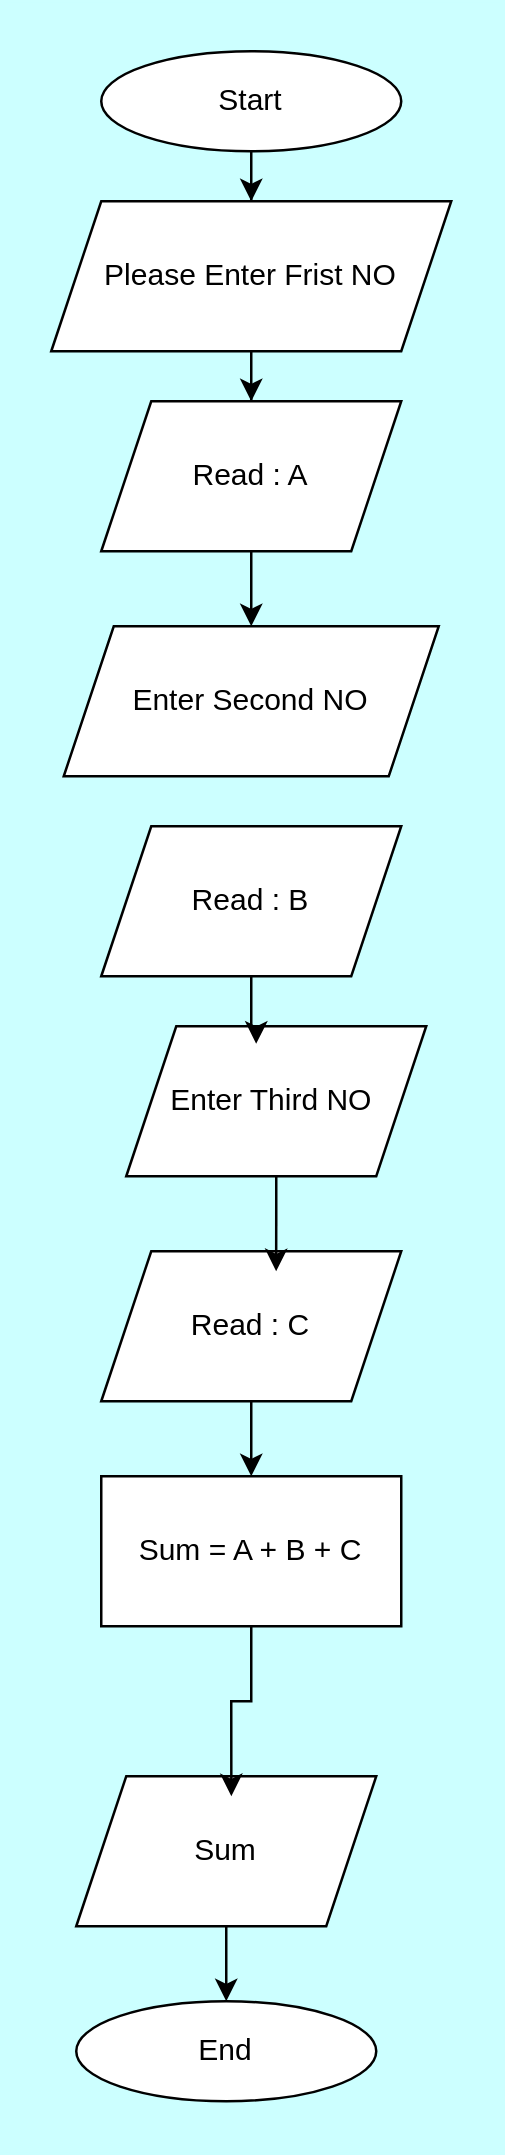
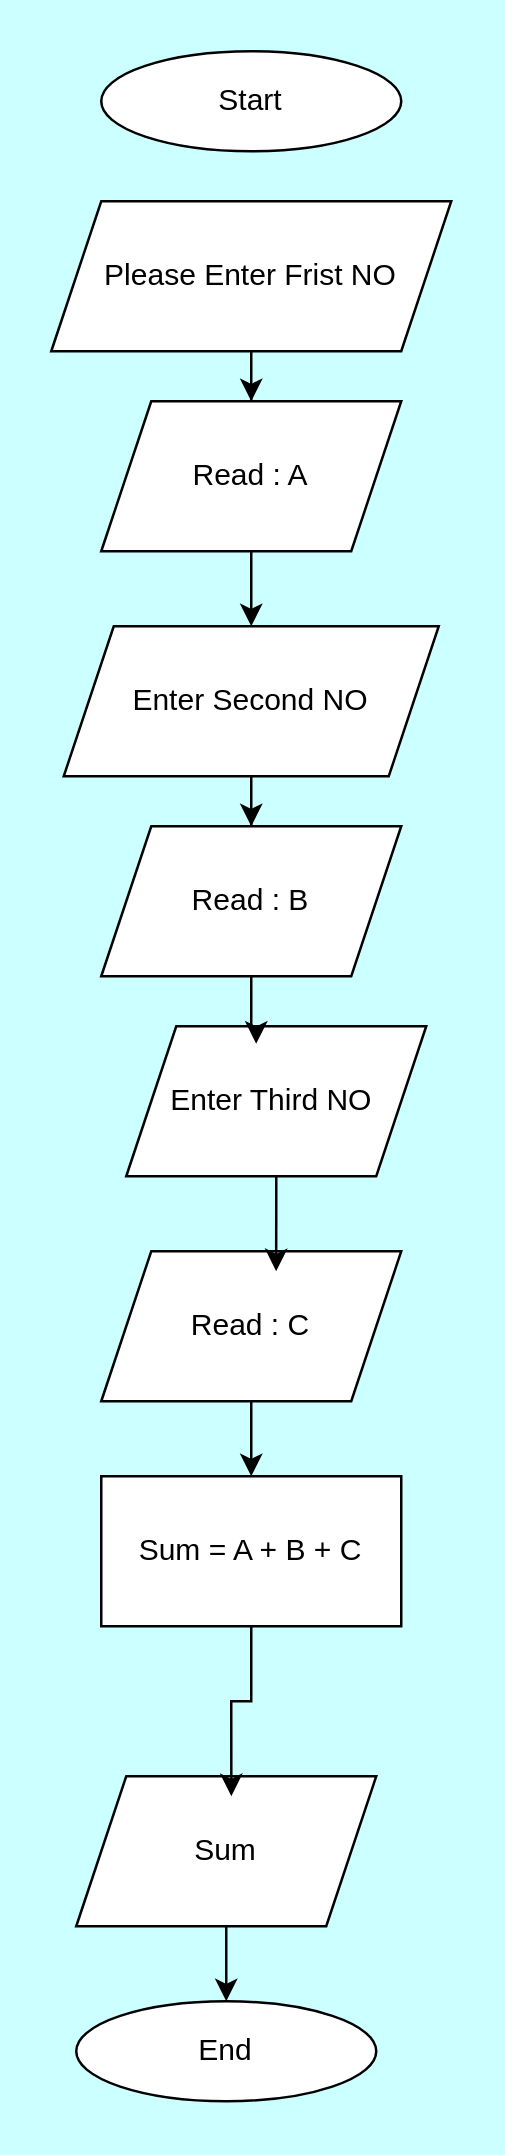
edge "Start" -> "Please Enter Frist NO": removed
edge "Enter Second NO" -> "Read : B": added
